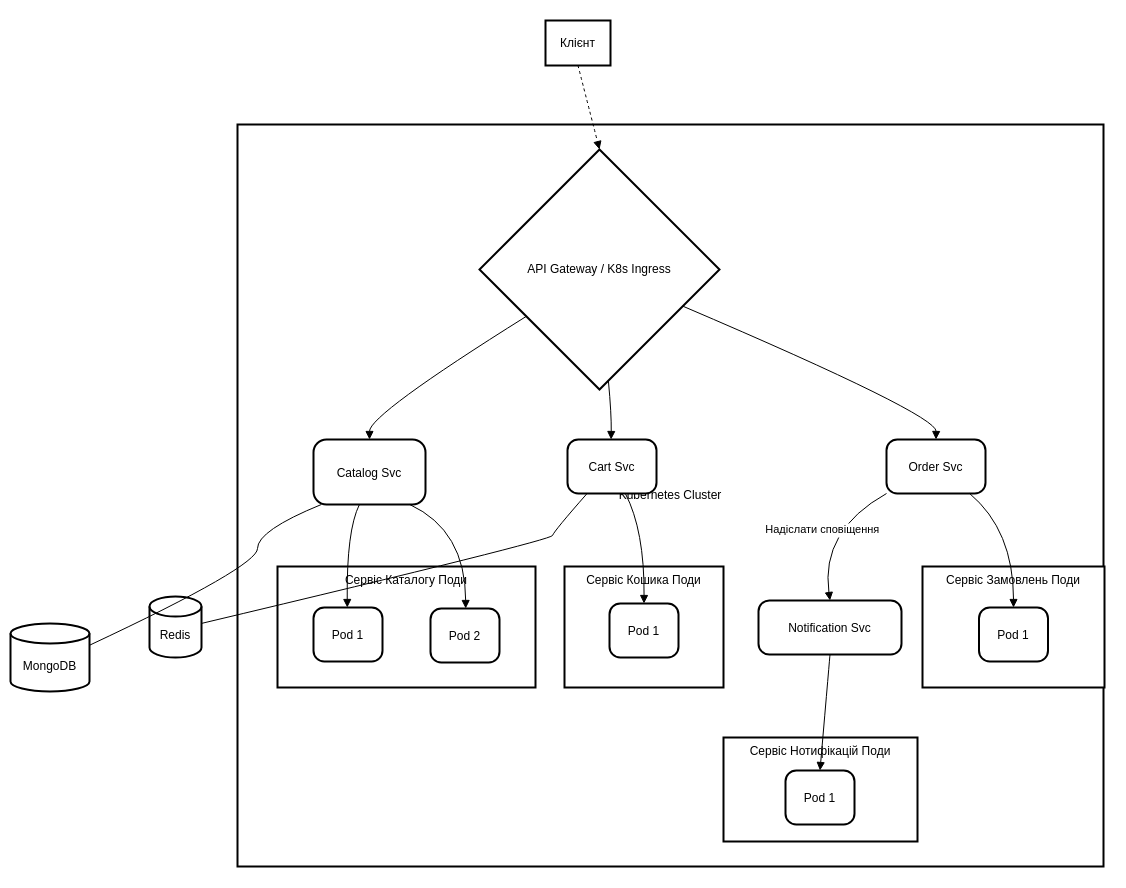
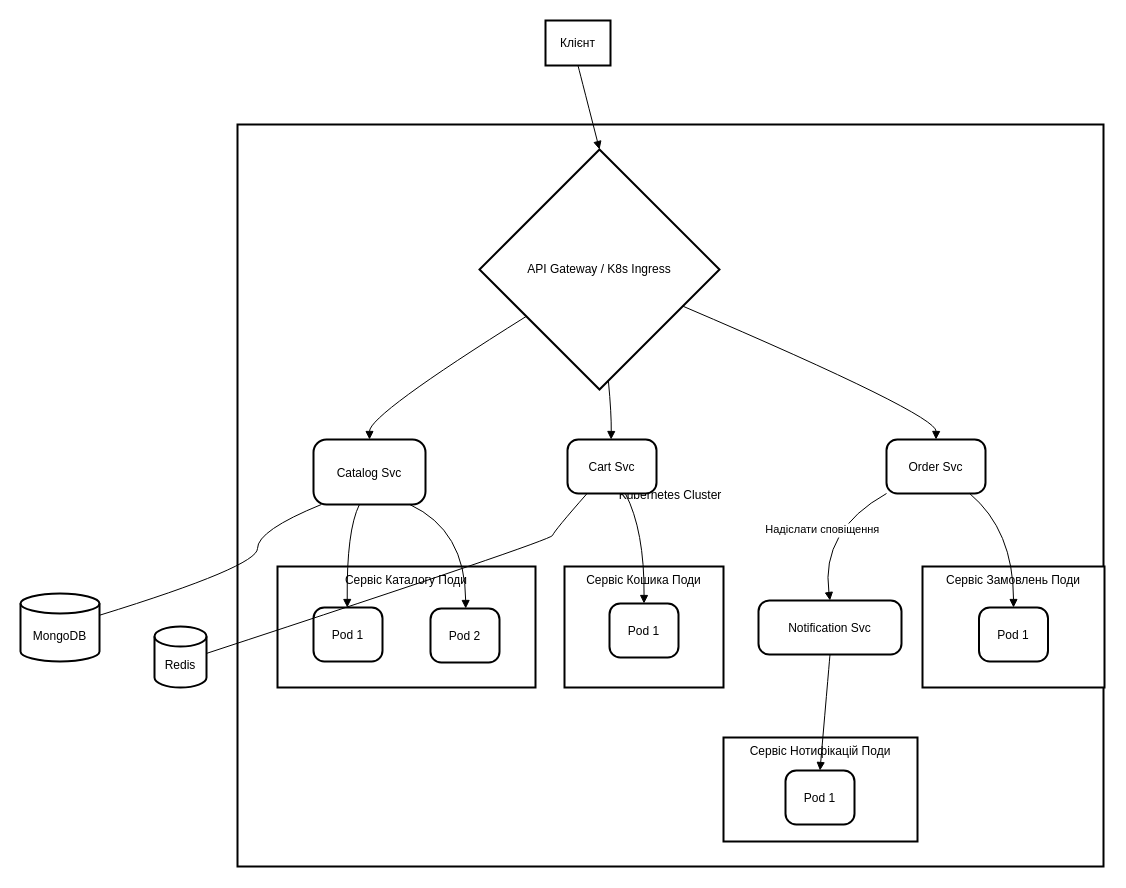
edge "Клієнт" -> "API Gateway / K8s Ingress": style dashed -> solid
node "Redis": moved (176, 627) -> (181, 657)
node "MongoDB": moved (50, 658) -> (60, 628)
